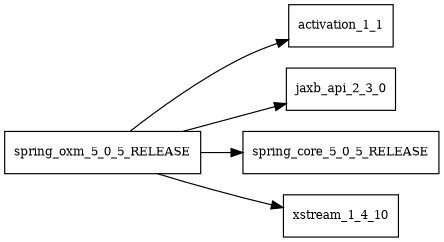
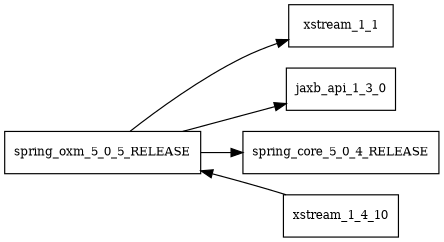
node "activation_1_1": label "activation_1_1" -> "xstream_1_1"
node "jaxb_api_2_3_0": label "jaxb_api_2_3_0" -> "jaxb_api_1_3_0"
node "spring_core_5_0_5_RELEASE": label "spring_core_5_0_5_RELEASE" -> "spring_core_5_0_4_RELEASE"
edge "spring_oxm_5_0_5_RELEASE" -> "xstream_1_4_10": reversed
